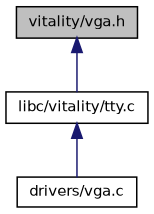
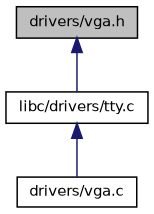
node "vitality/vga.h": label "vitality/vga.h" -> "drivers/vga.h"
node "libc/vitality/tty.c": label "libc/vitality/tty.c" -> "libc/drivers/tty.c"
